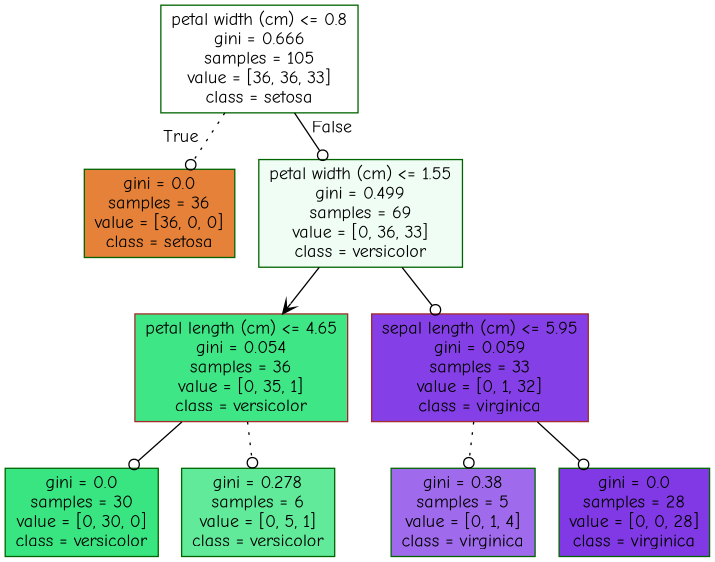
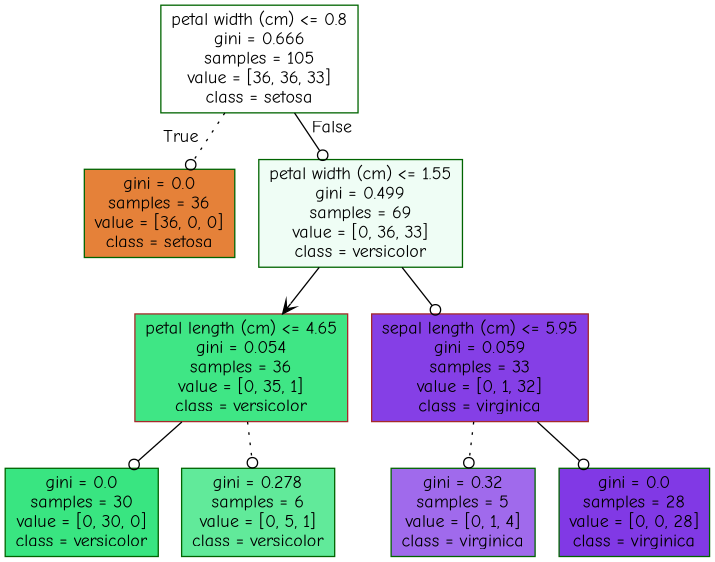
node "gini = 0.38 samples = 5 value = [0, 1, 4] class = virginica": label "gini = 0.38 samples = 5 value = [0, 1, 4] class = virginica" -> "gini = 0.32 samples = 5 value = [0, 1, 4] class = virginica"
